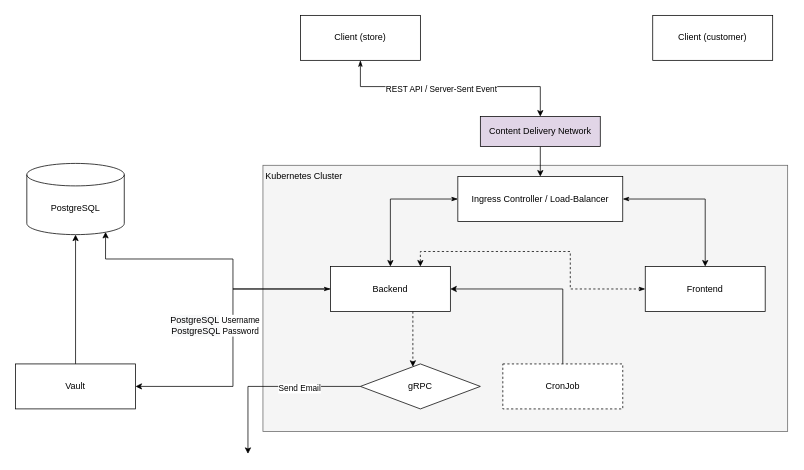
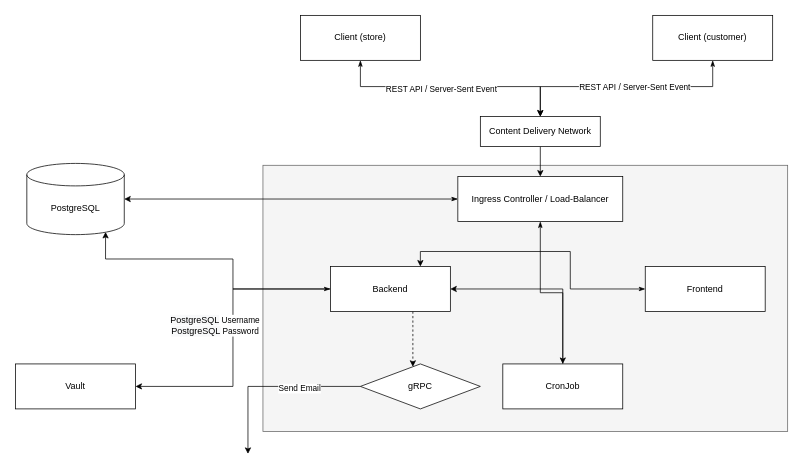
edge "Client (customer)" -- "Content Delivery Network": added, label "REST API / Server-Sent Event"
node "Content Delivery Network": fillcolor #e1d5e7 -> #ffffff
node "Kubernetes Cluster": removed
edge "Ingress Controller / Load-Balancer" -- "Frontend": now "Ingress Controller / Load-Balancer" -- "CronJob"
edge "Ingress Controller / Load-Balancer" -- "Backend": now "Ingress Controller / Load-Balancer" -- "PostgreSQL"
edge "Backend" -- "Frontend": style dashed -> solid
edge "Vault" -> "PostgreSQL": removed
node "CronJob": style dashed -> solid
